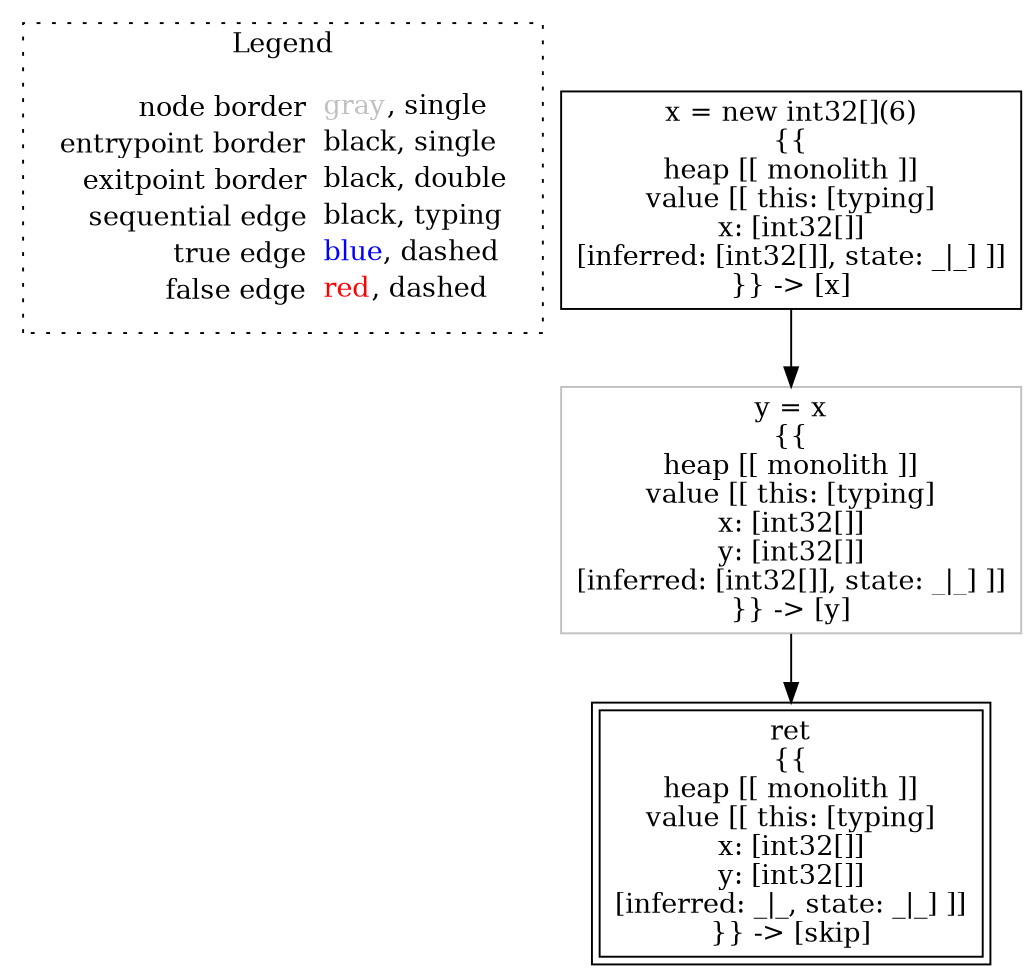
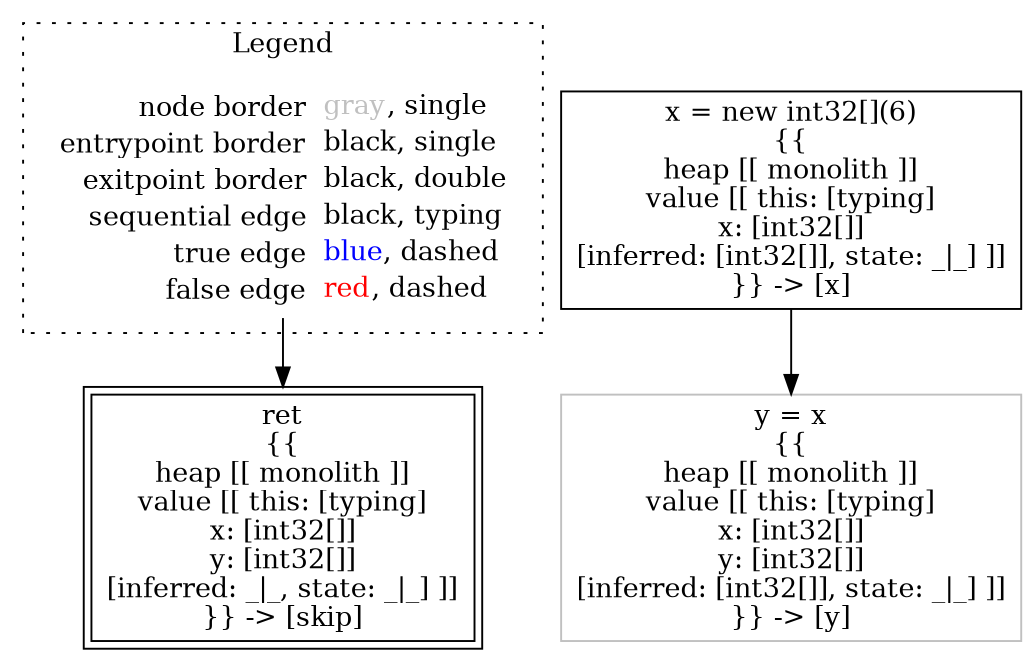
edge "y = x" -> "ret": now "node border" -> "ret"
